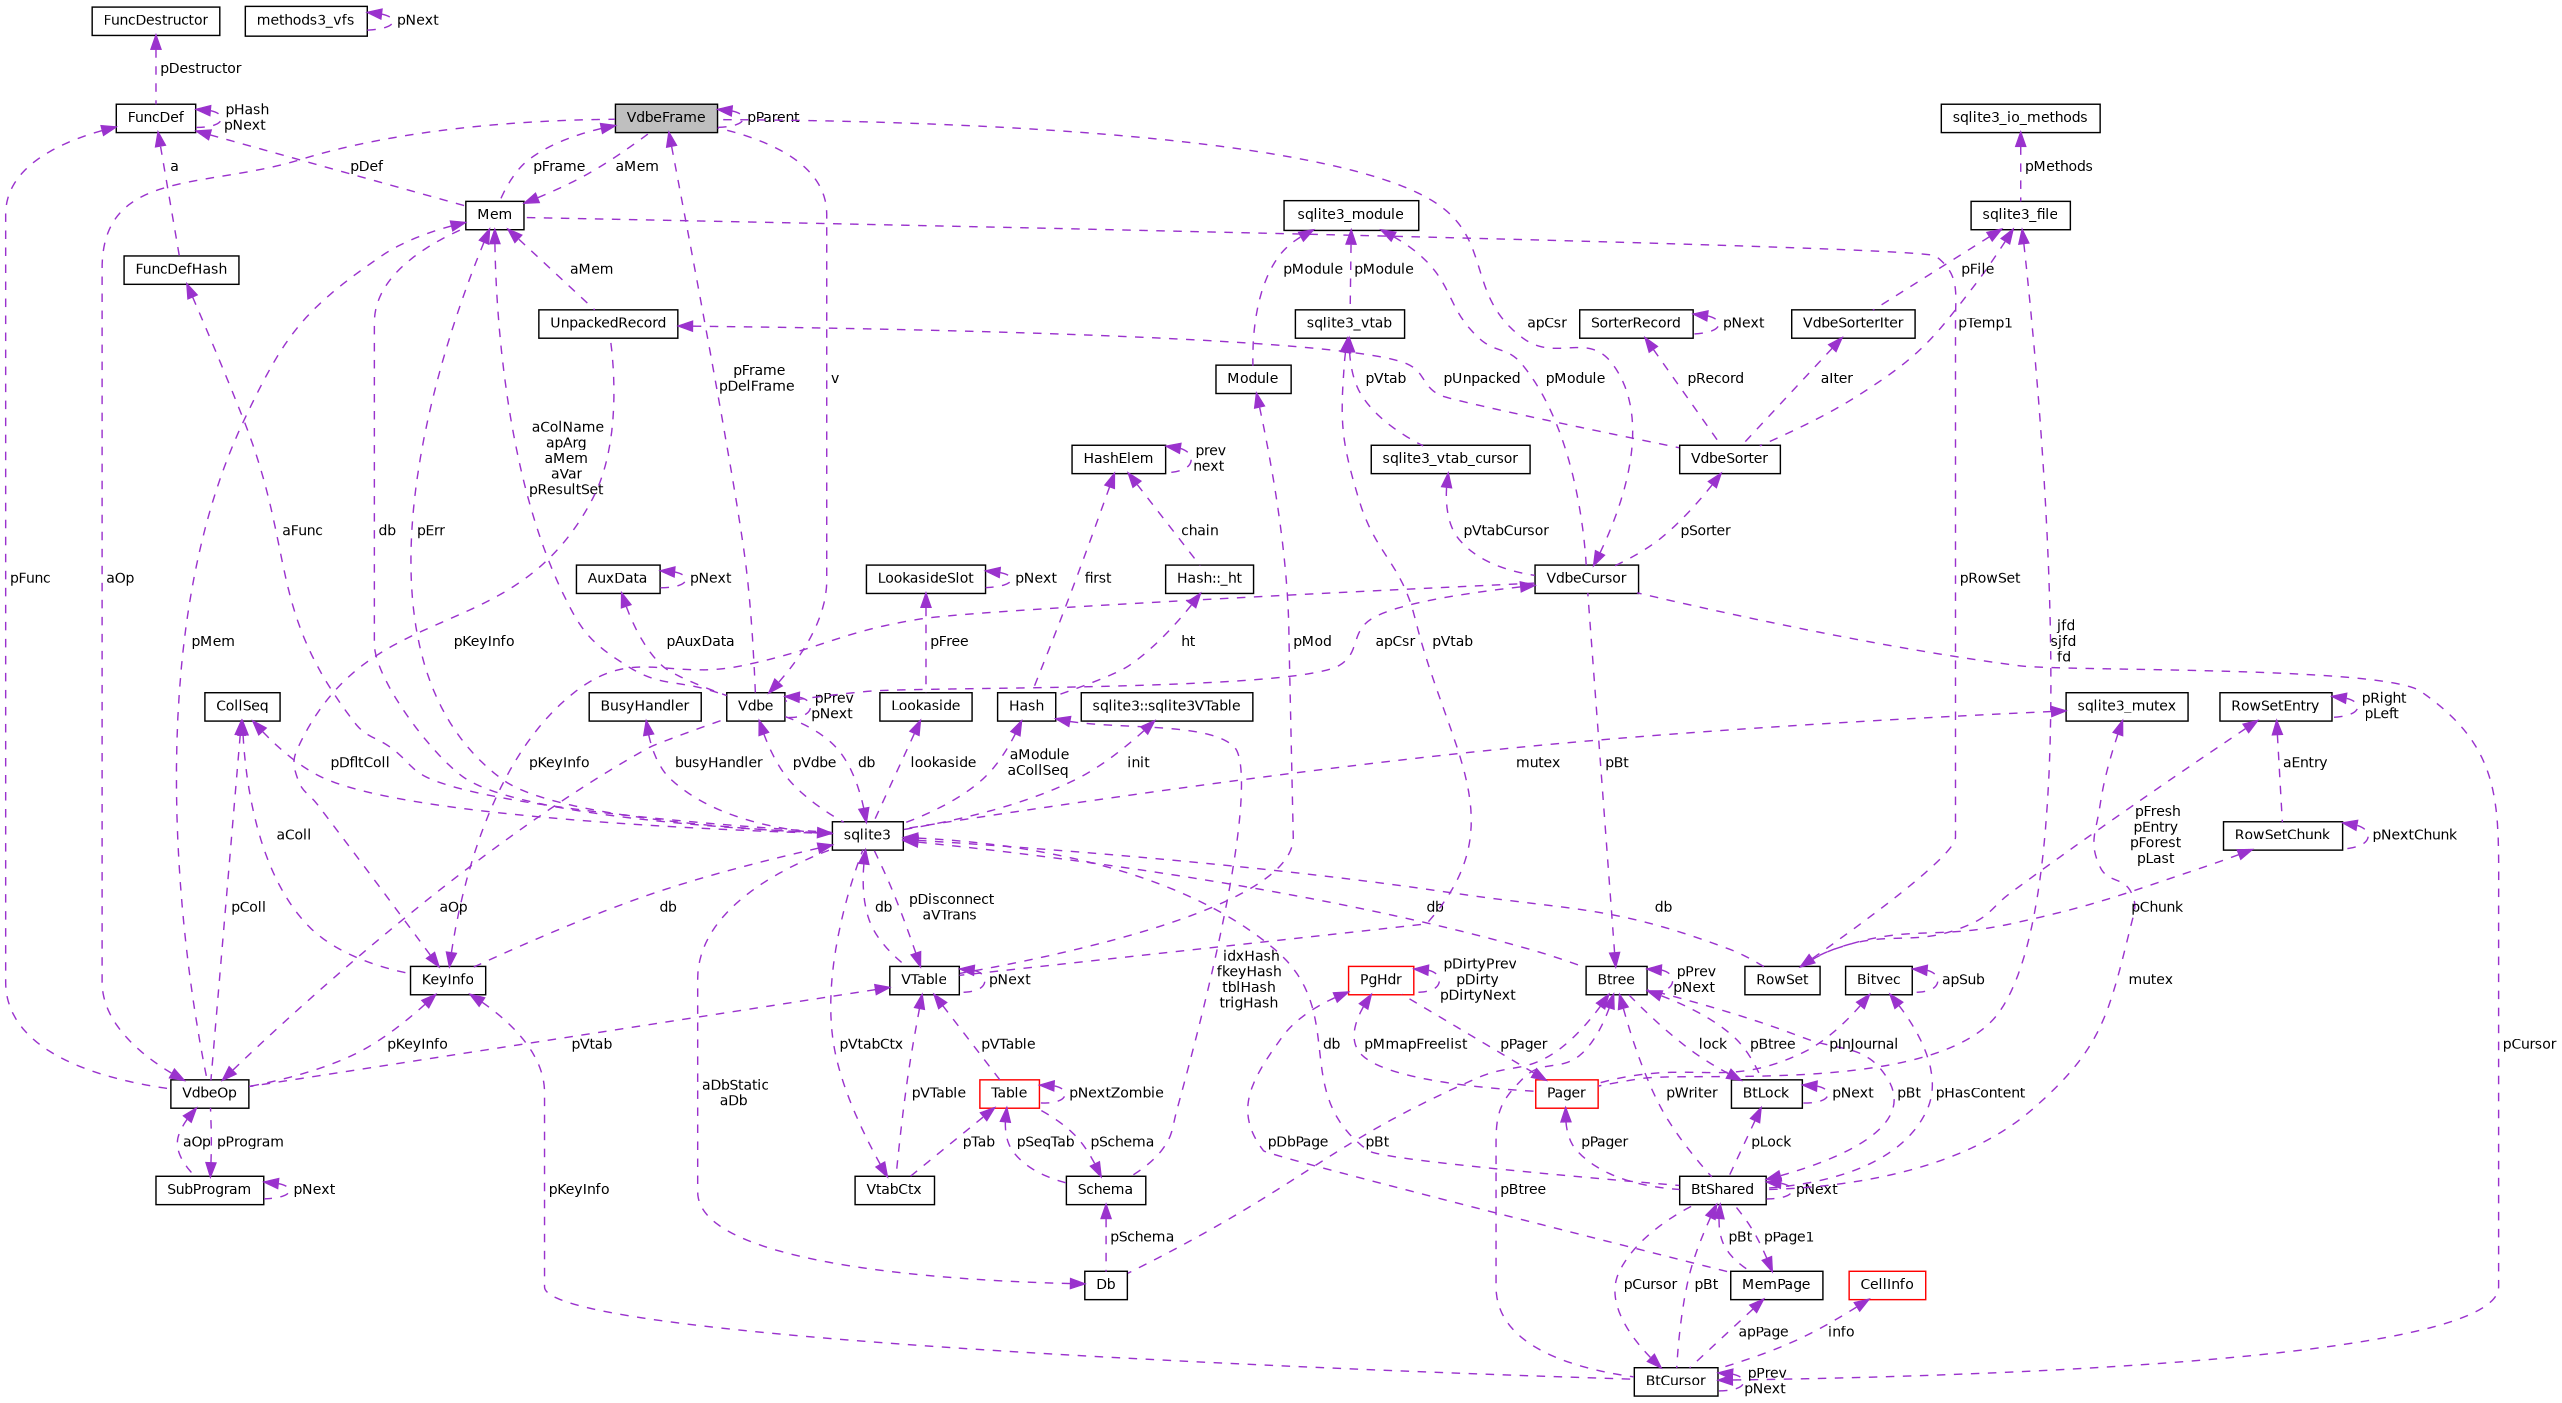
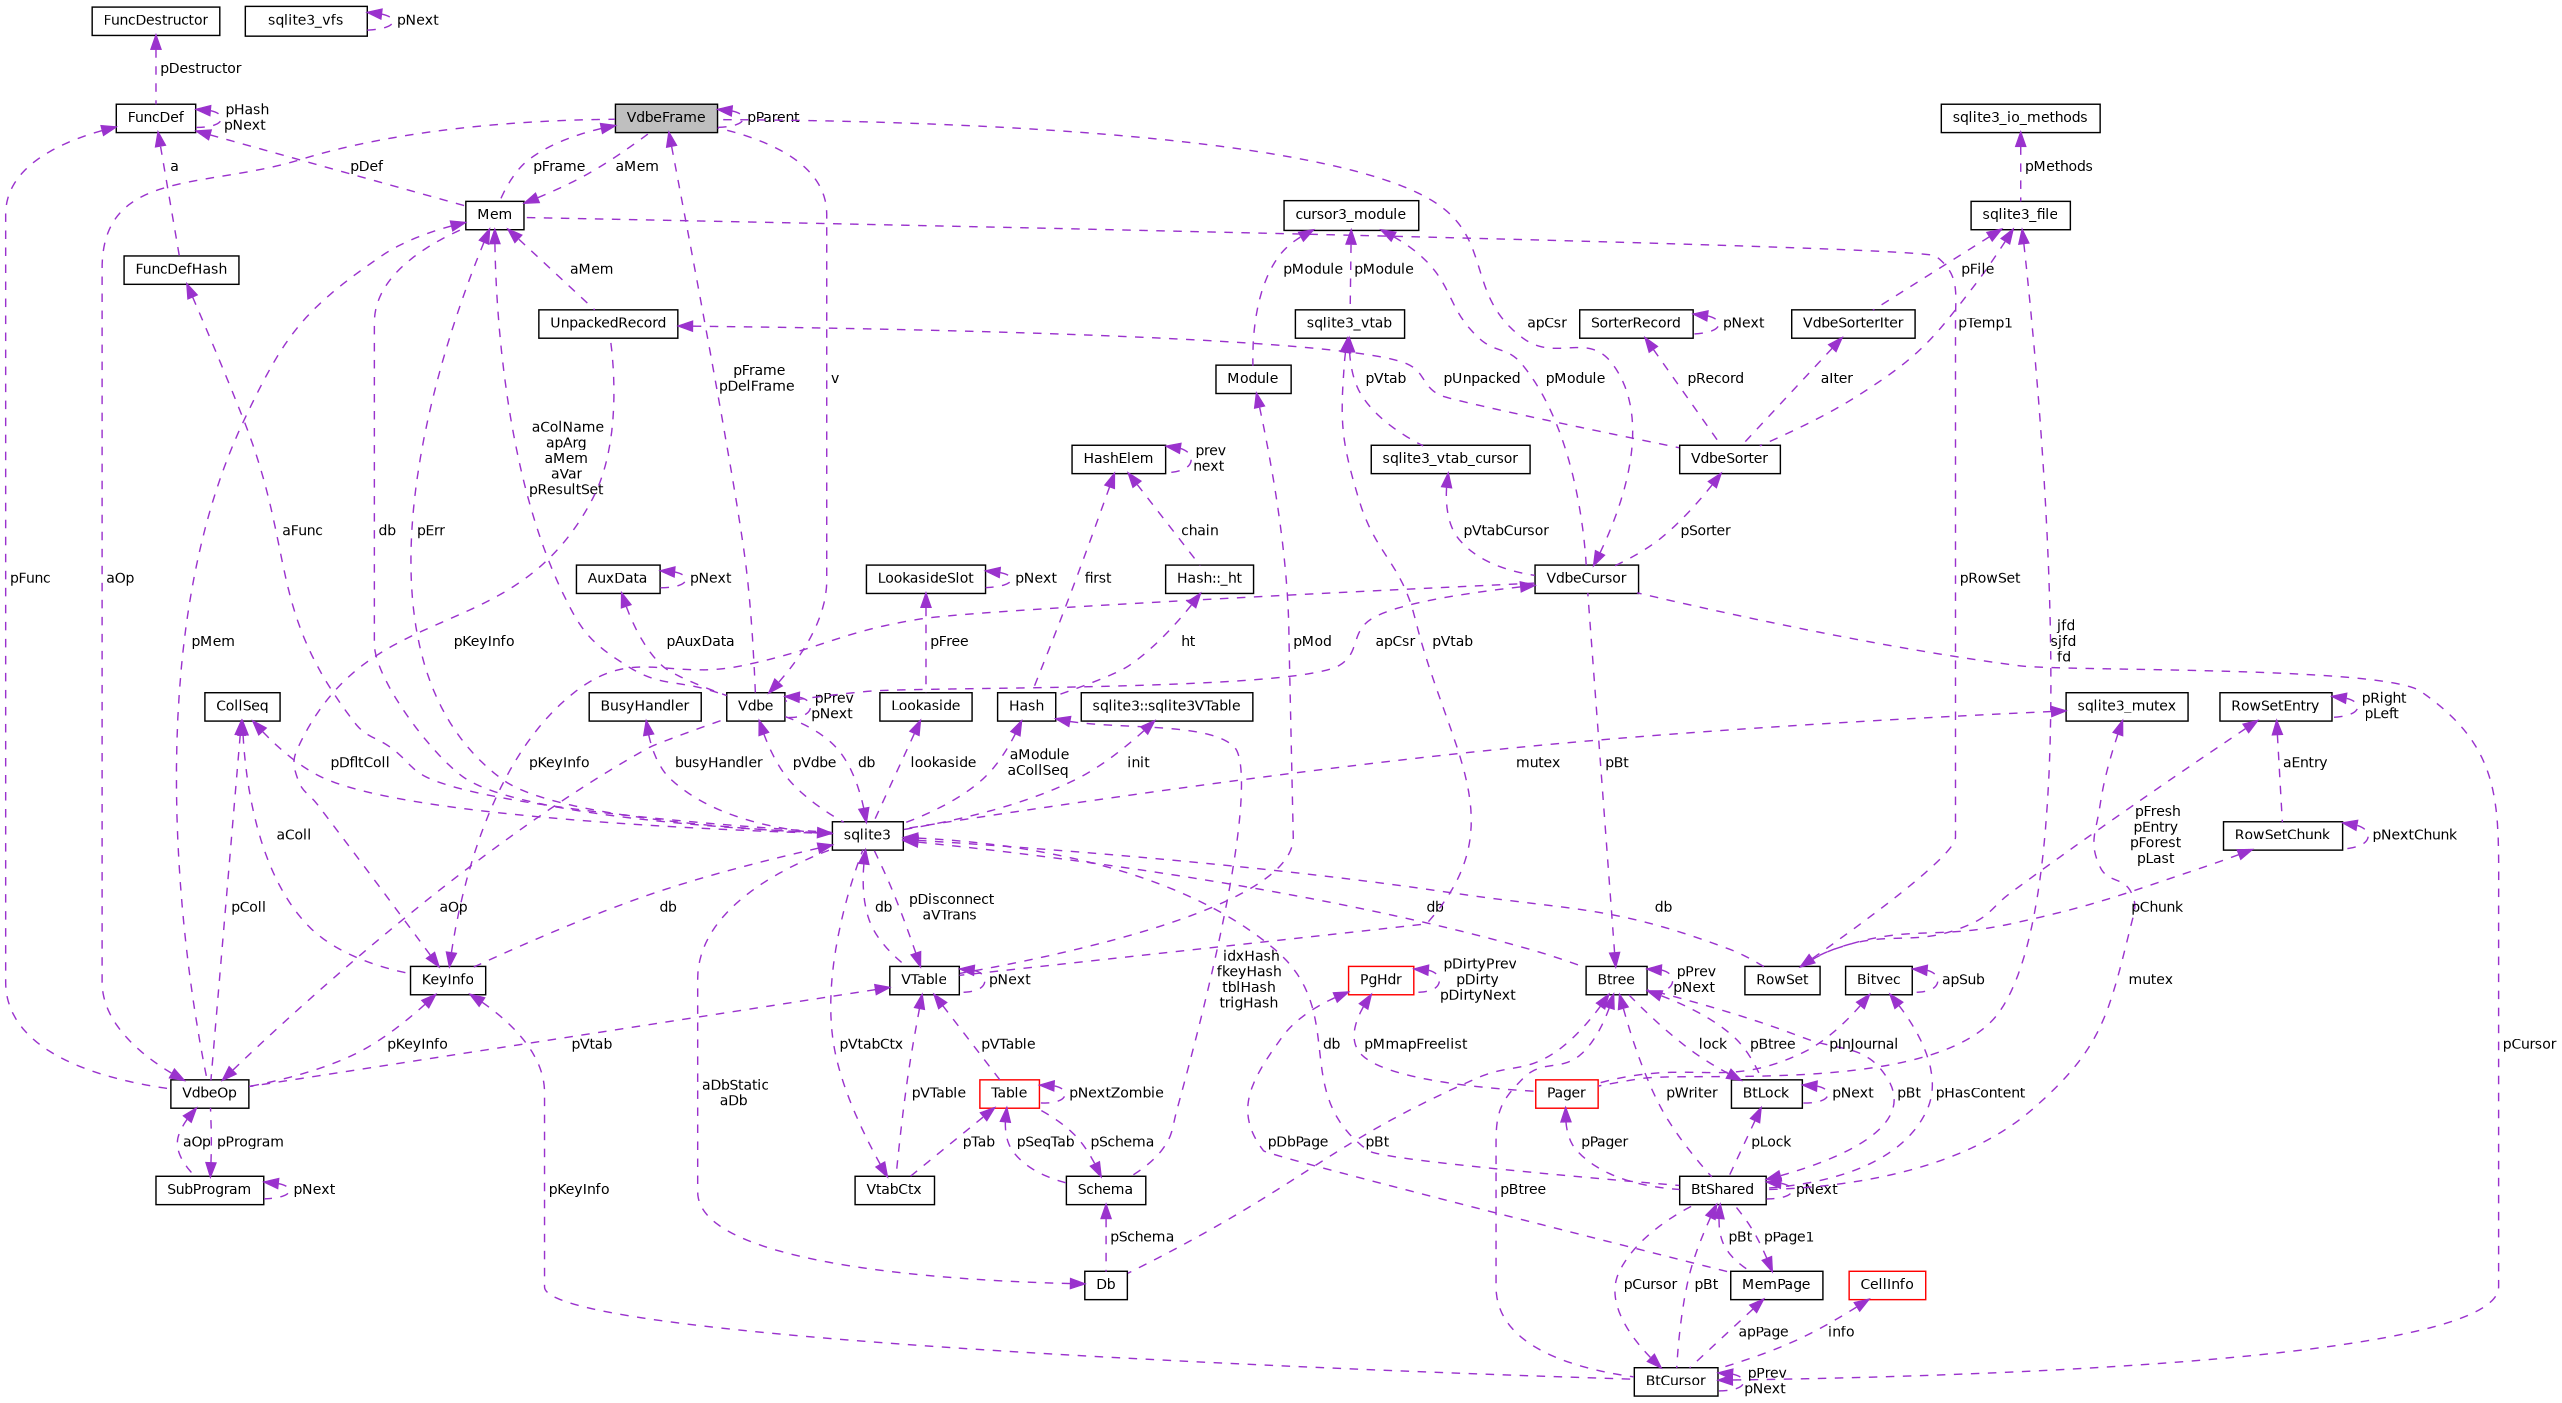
node "methods3_vfs": label "methods3_vfs" -> "sqlite3_vfs"
node "sqlite3_module": label "sqlite3_module" -> "cursor3_module"
edge "PgHdr" -> "Pager": removed, label "pPager"
